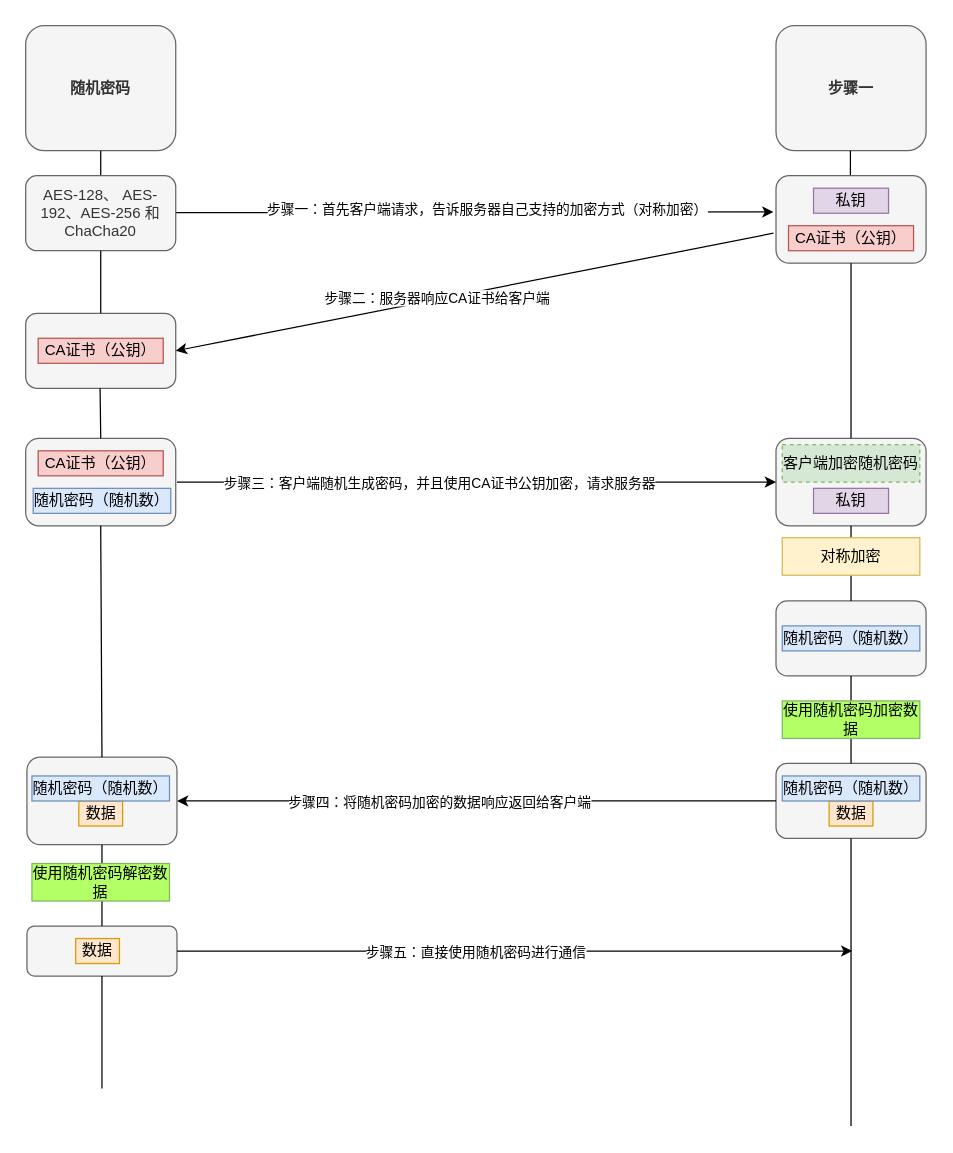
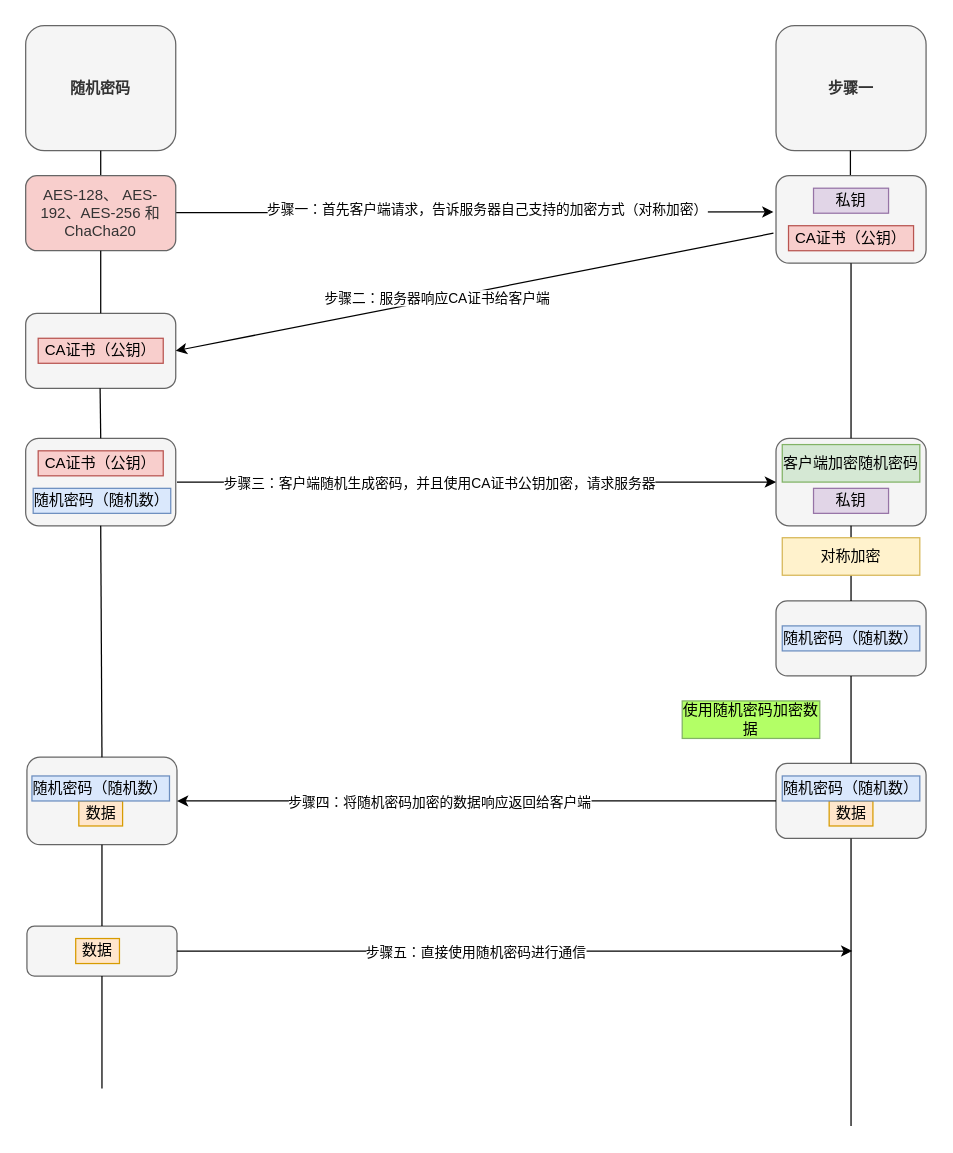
node "AES-128、 AES-192、AES-256 和 ChaCha20": fillcolor #f5f5f5 -> #f8cecc
node "客户端加密随机密码": style dashed -> solid
node "使用随机密码加密数据": moved (851, 719) -> (751, 719)
node "使用随机密码解密数据": removed
